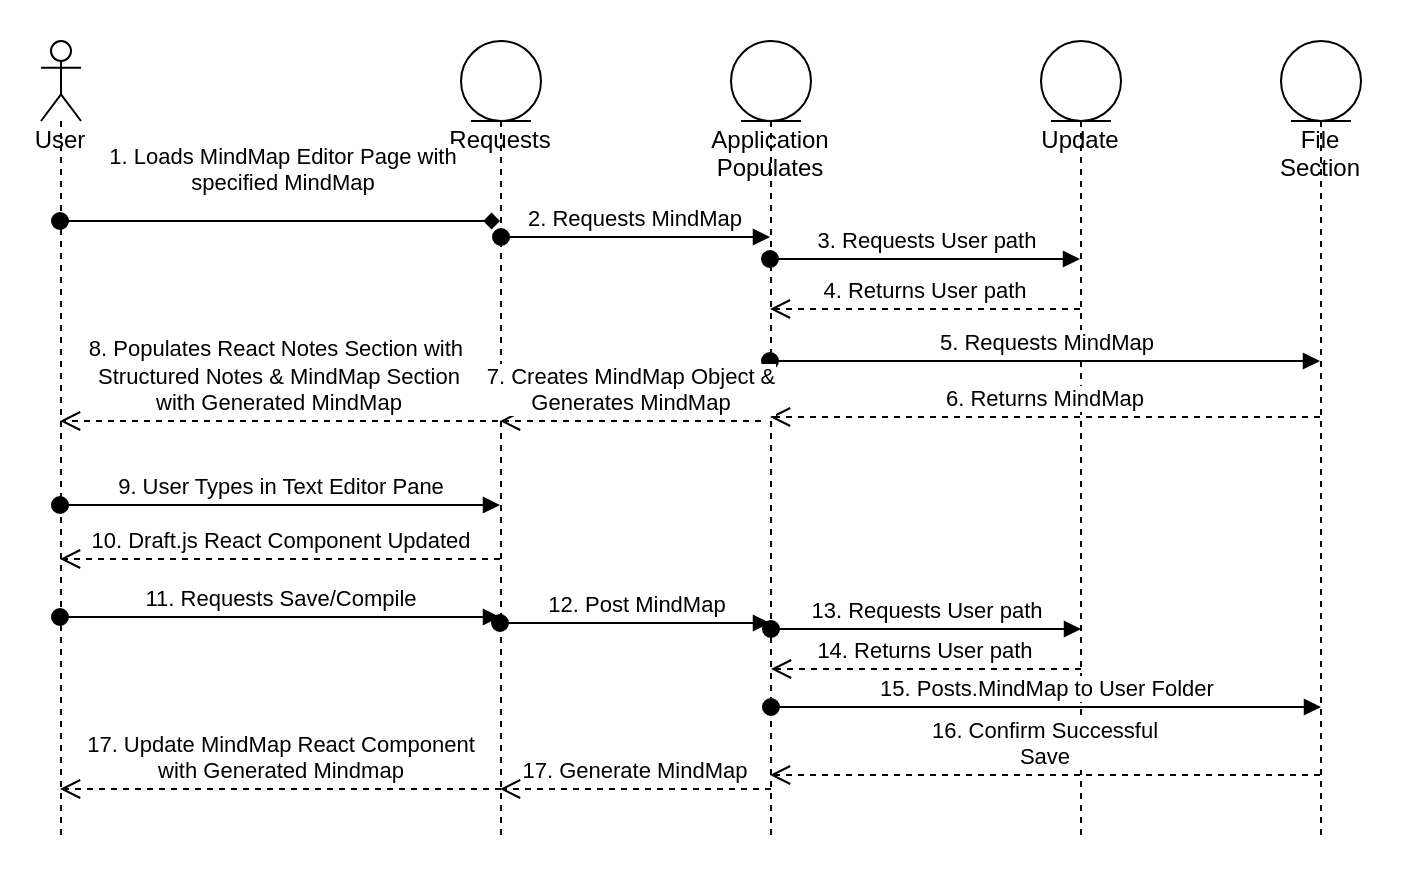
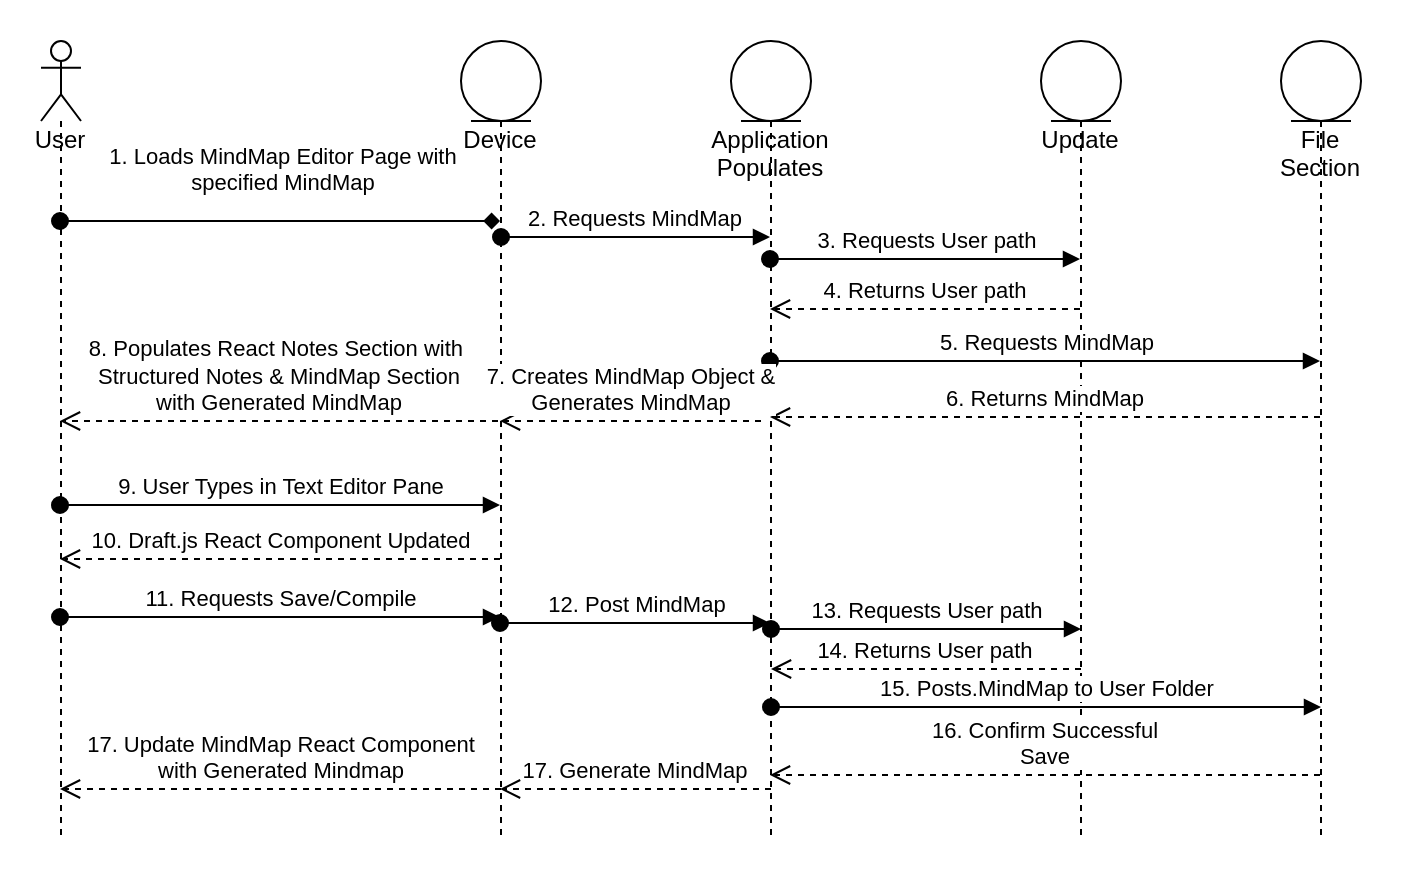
node "Requests": label "Requests" -> "Device"
